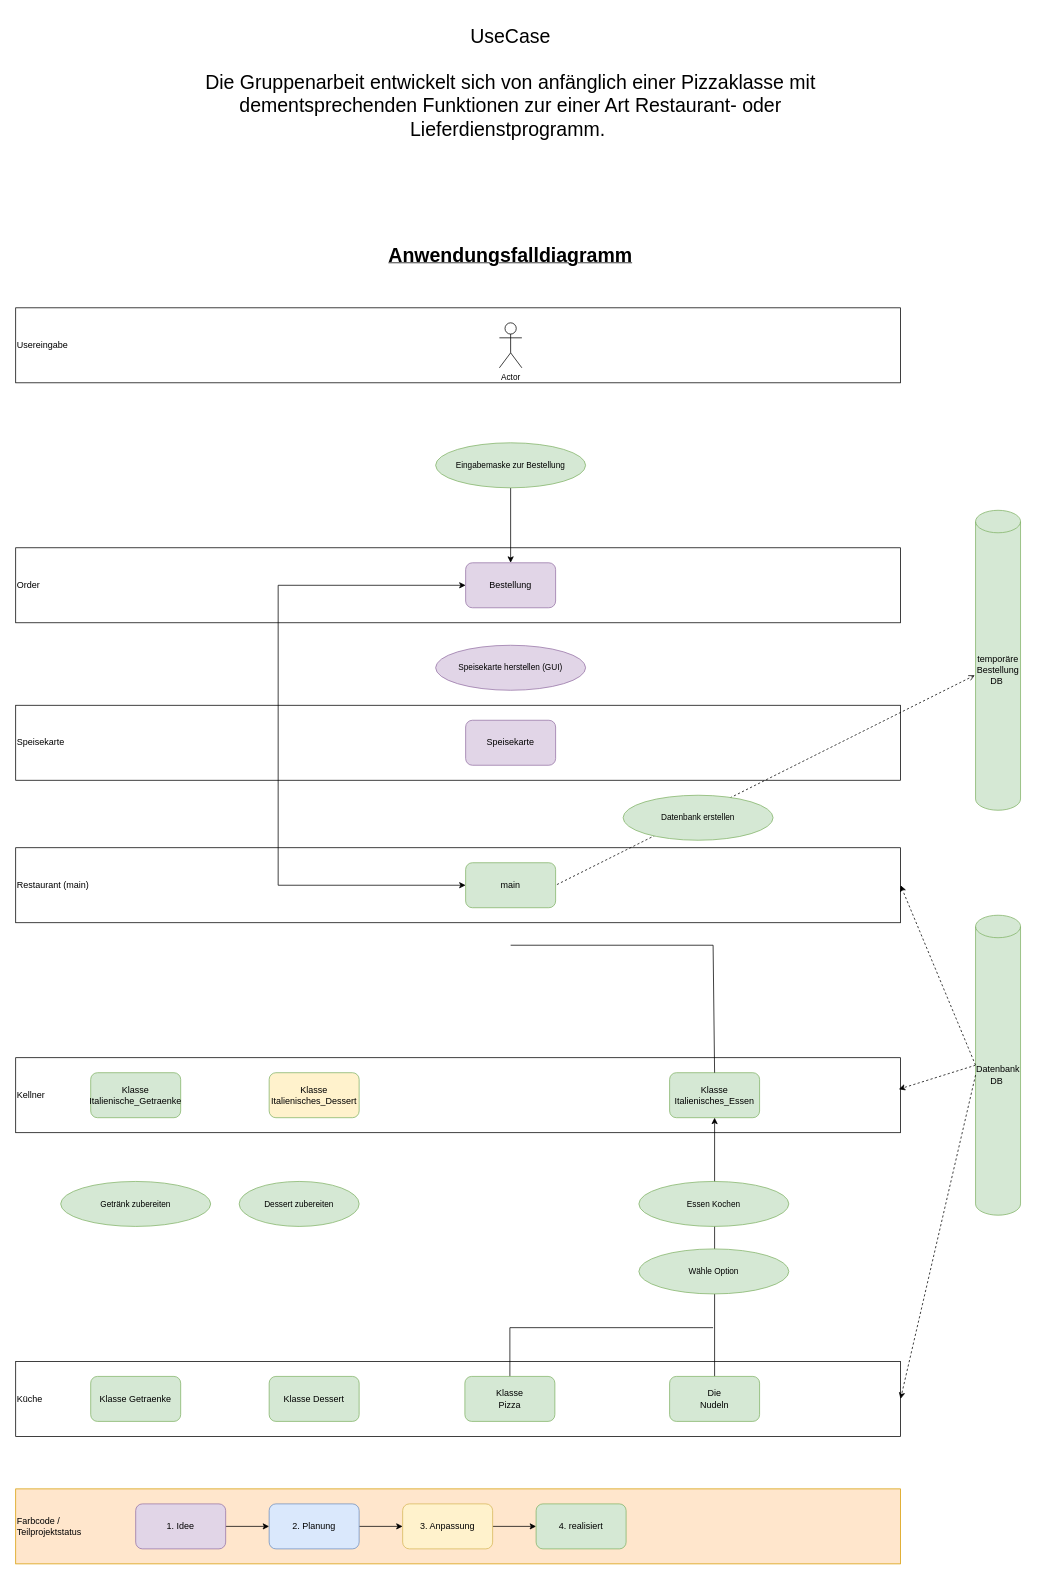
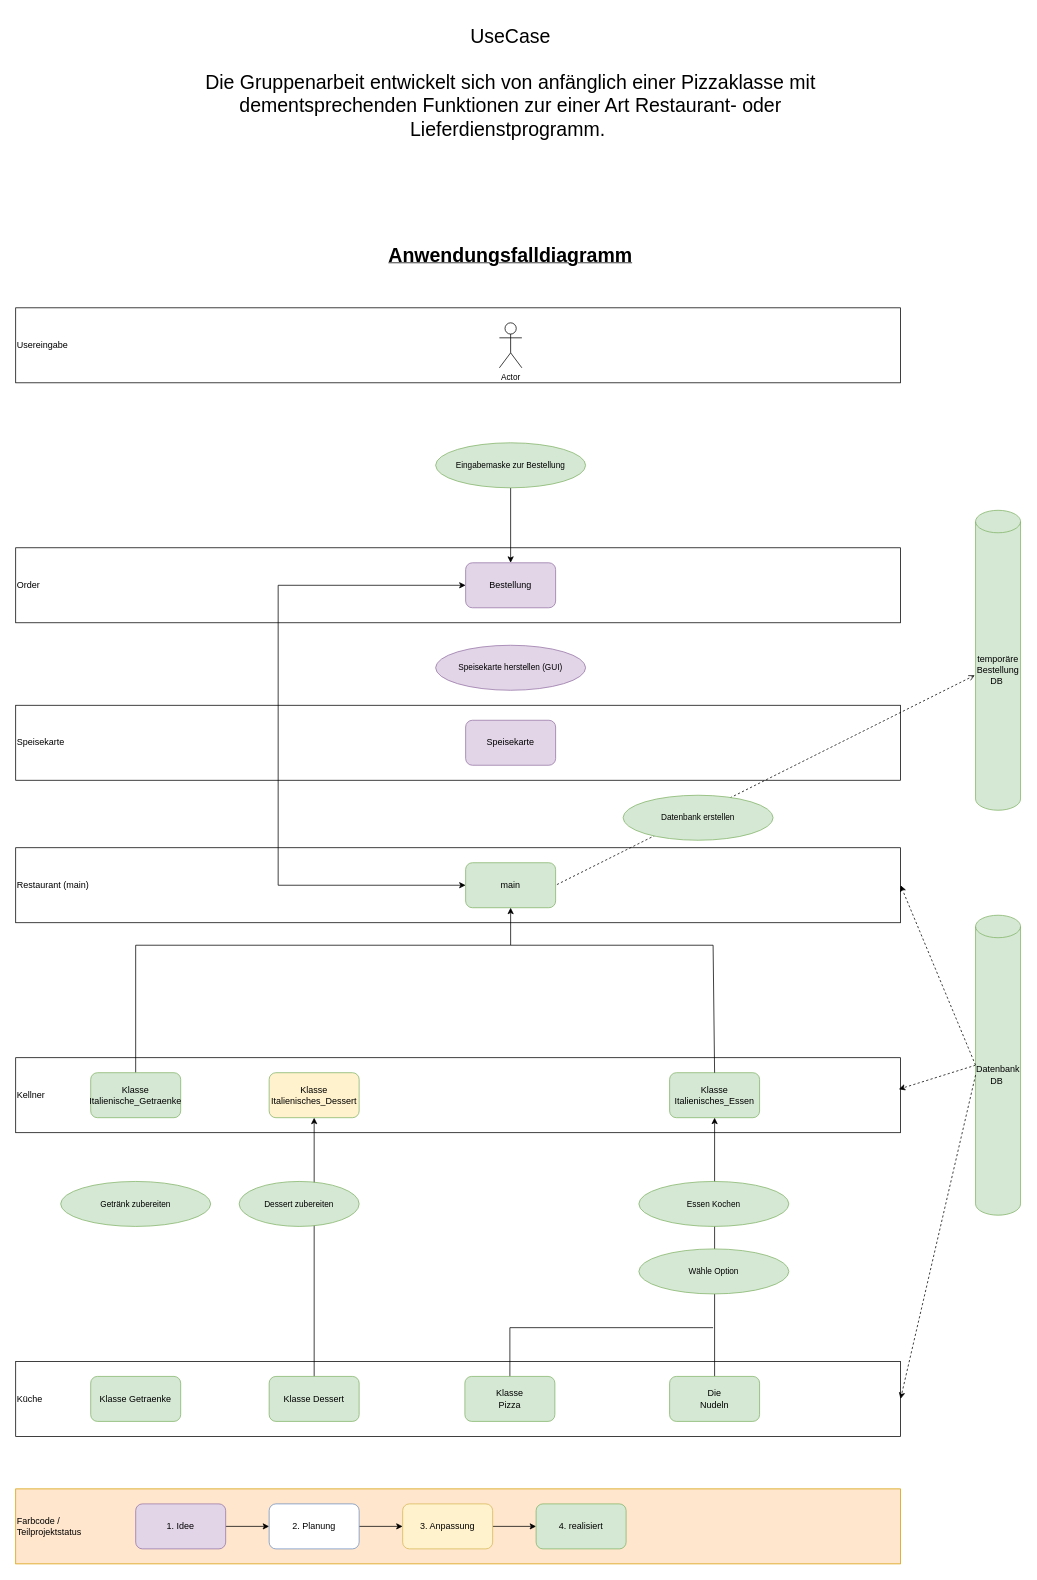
edge "Klasse Italienische_Getraenke" -> "main": added
edge "Klasse Dessert" -> "Klasse Italienisches_Dessert": added
node "2. Planung": fillcolor #dae8fc -> #ffffff
